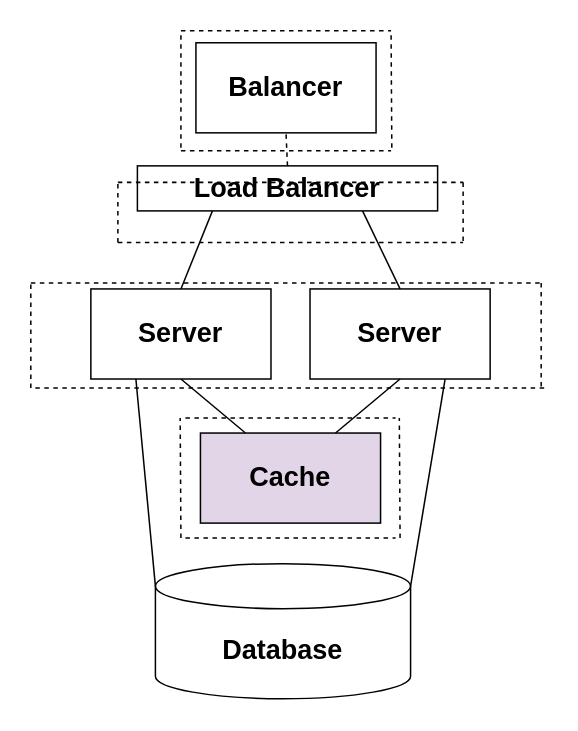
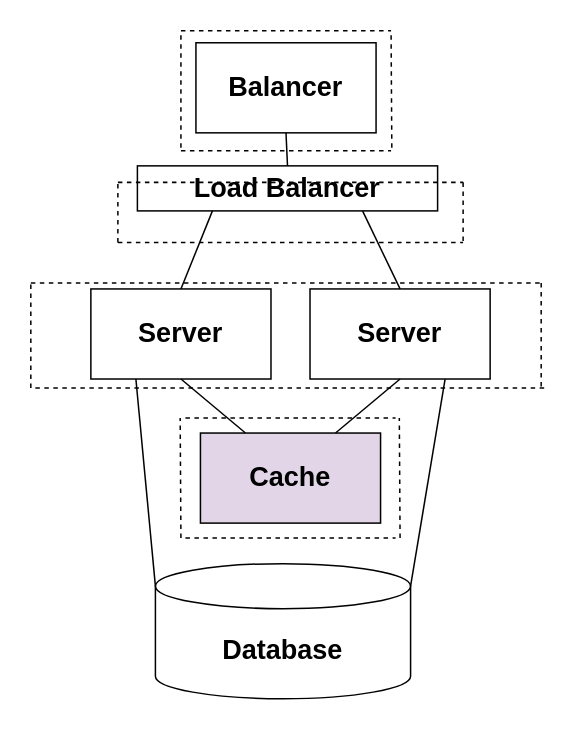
edge "Balancer" -- "Load Balancer": style dashed -> solid
